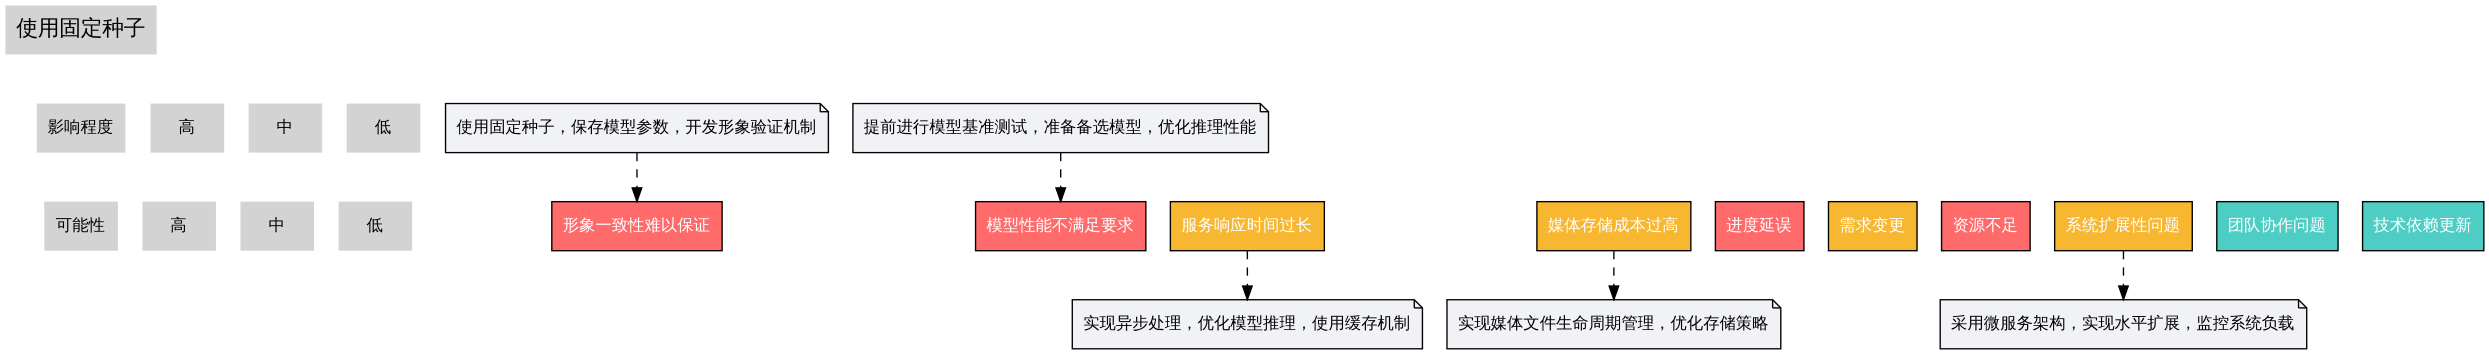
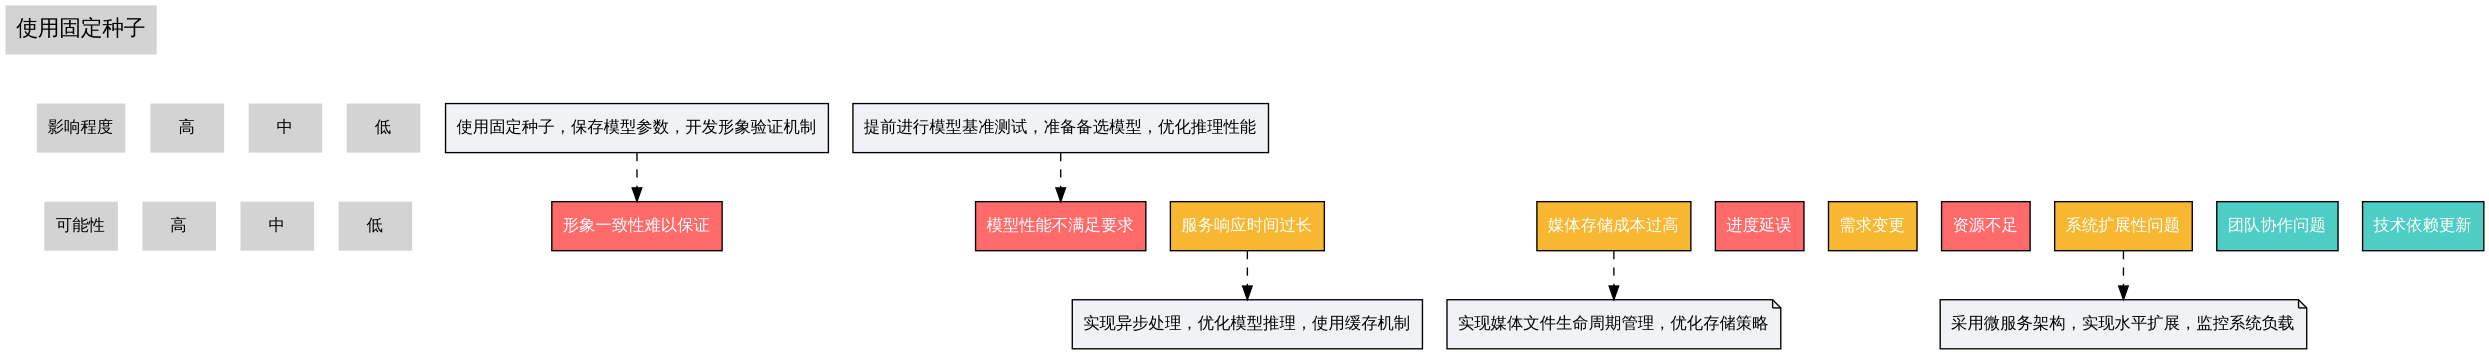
node "使用固定种子，保存模型参数，开发形象验证机制": shape note -> box
node "提前进行模型基准测试，准备备选模型，优化推理性能": shape note -> box
node "实现异步处理，优化模型推理，使用缓存机制": shape note -> box
